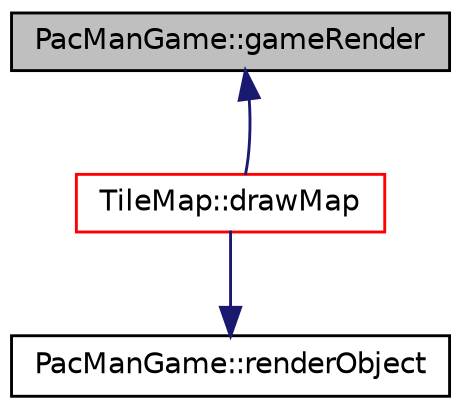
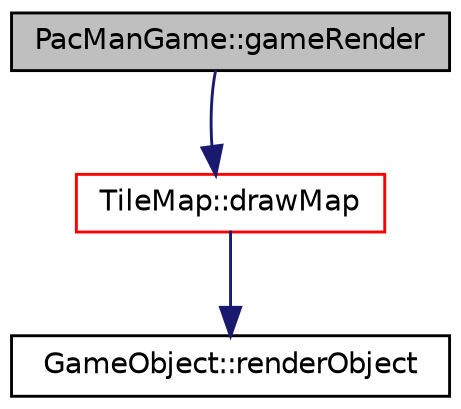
edge "TileMap::drawMap" -> "PacManGame::gameRender": reversed
node "PacManGame::renderObject": label "PacManGame::renderObject" -> "GameObject::renderObject"
